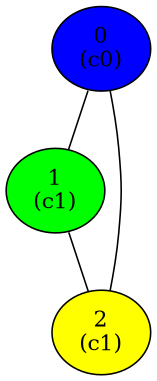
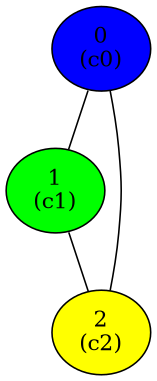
node "2 (c1)": label "2 (c1)" -> "2 (c2)"
